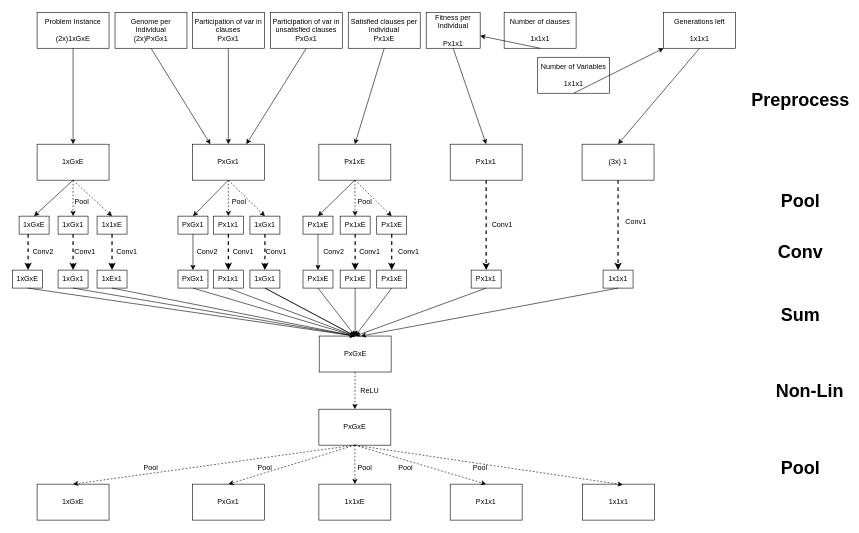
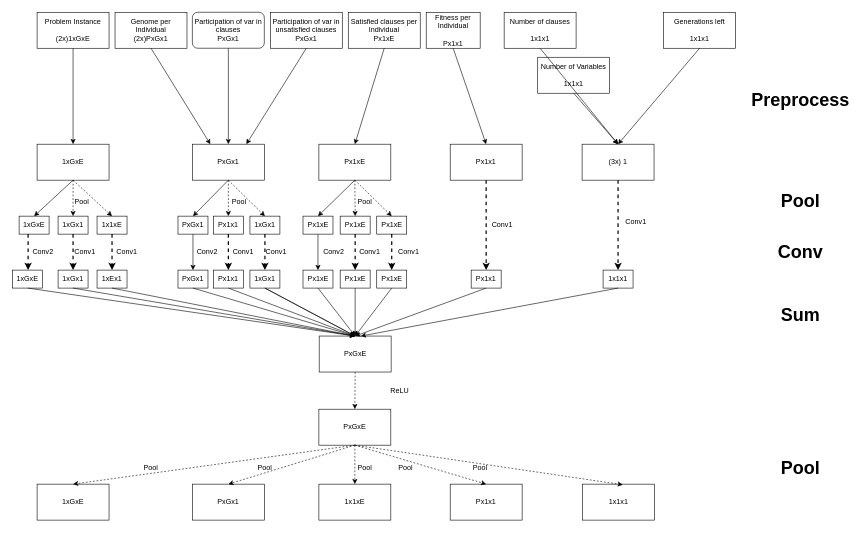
node "Participation of var in clauses PxGx1": shape rectangle -> rounded rectangle
edge "Number of clauses 1x1x1" -> "Fitness per Individual Px1x1": now "Number of clauses 1x1x1" -> "(3x) 1"
edge "Number of Variables 1x1x1" -> "Generations left 1x1x1": now "Number of Variables 1x1x1" -> "(3x) 1"
node "ReLU": moved (370, 391) -> (400, 391)
node "Non-Lin": removed
